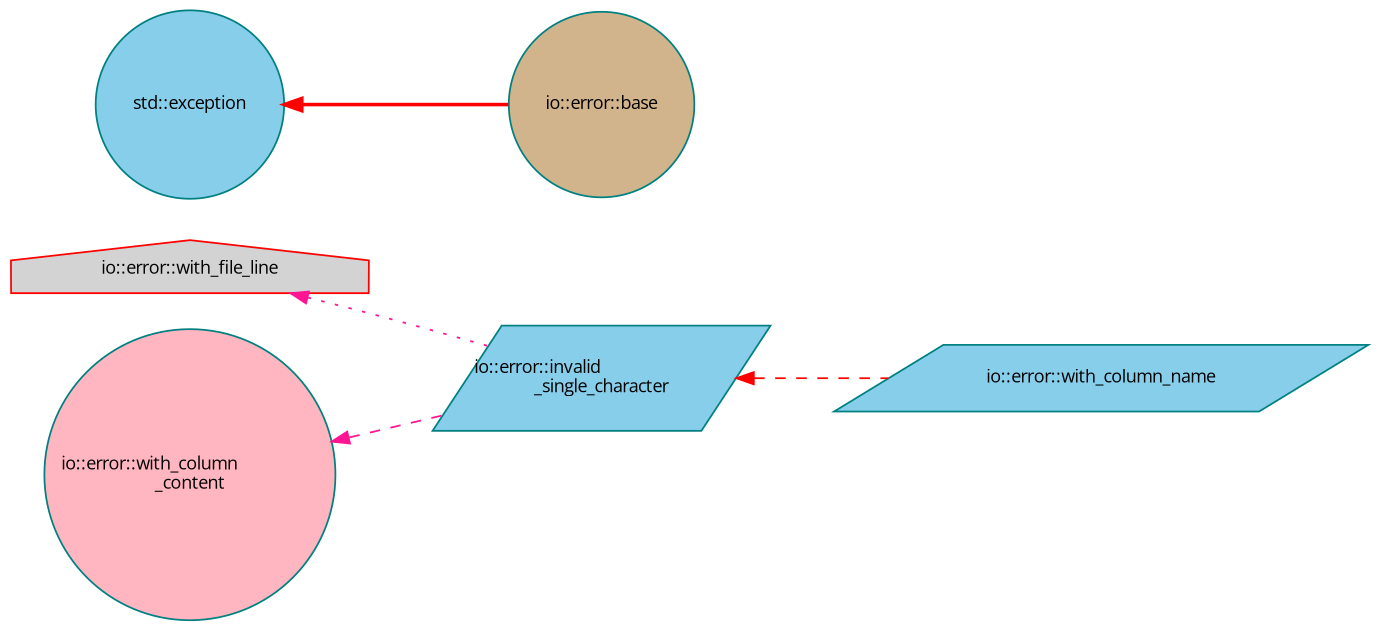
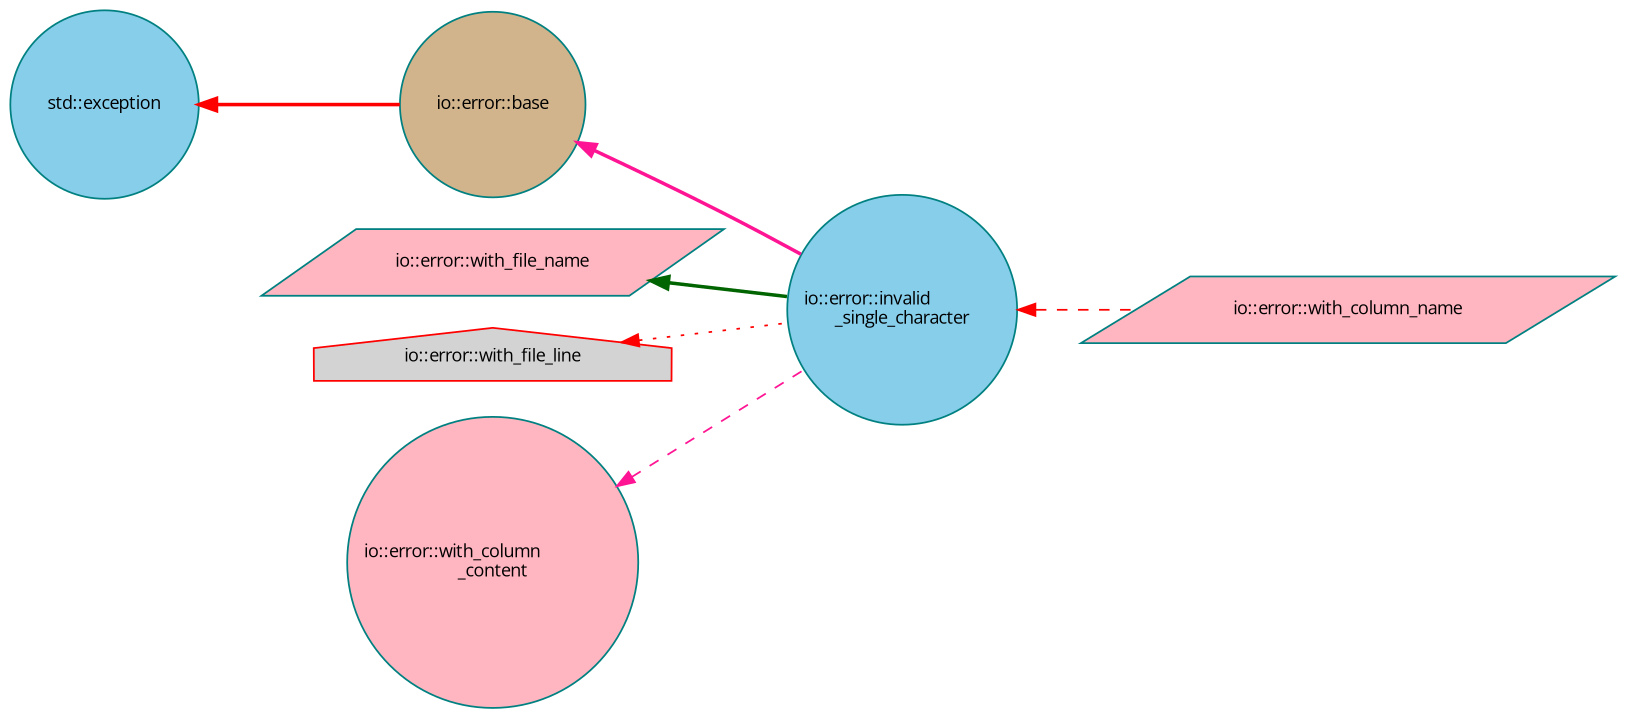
edge "io::error::invalid _single_character" -> "io::error::base": added
node "io::error::with_file_name": added
edge "io::error::invalid _single_character" -> "io::error::with_file_line": color deeppink -> red
node "io::error::invalid _single_character": shape parallelogram -> circle
node "io::error::with_column_name": fillcolor skyblue -> lightpink
